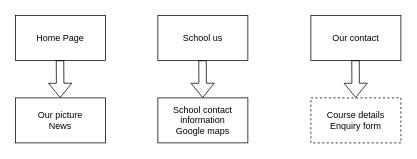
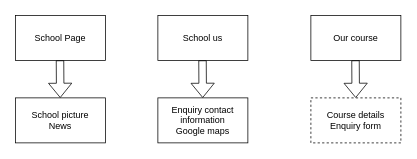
node "Home Page": label "Home Page" -> "School Page"
node "Our contact": label "Our contact" -> "Our course"
node "Our picture News": label "Our picture News" -> "School picture News"
node "School contact information Google maps": label "School contact information Google maps" -> "Enquiry contact information Google maps"
